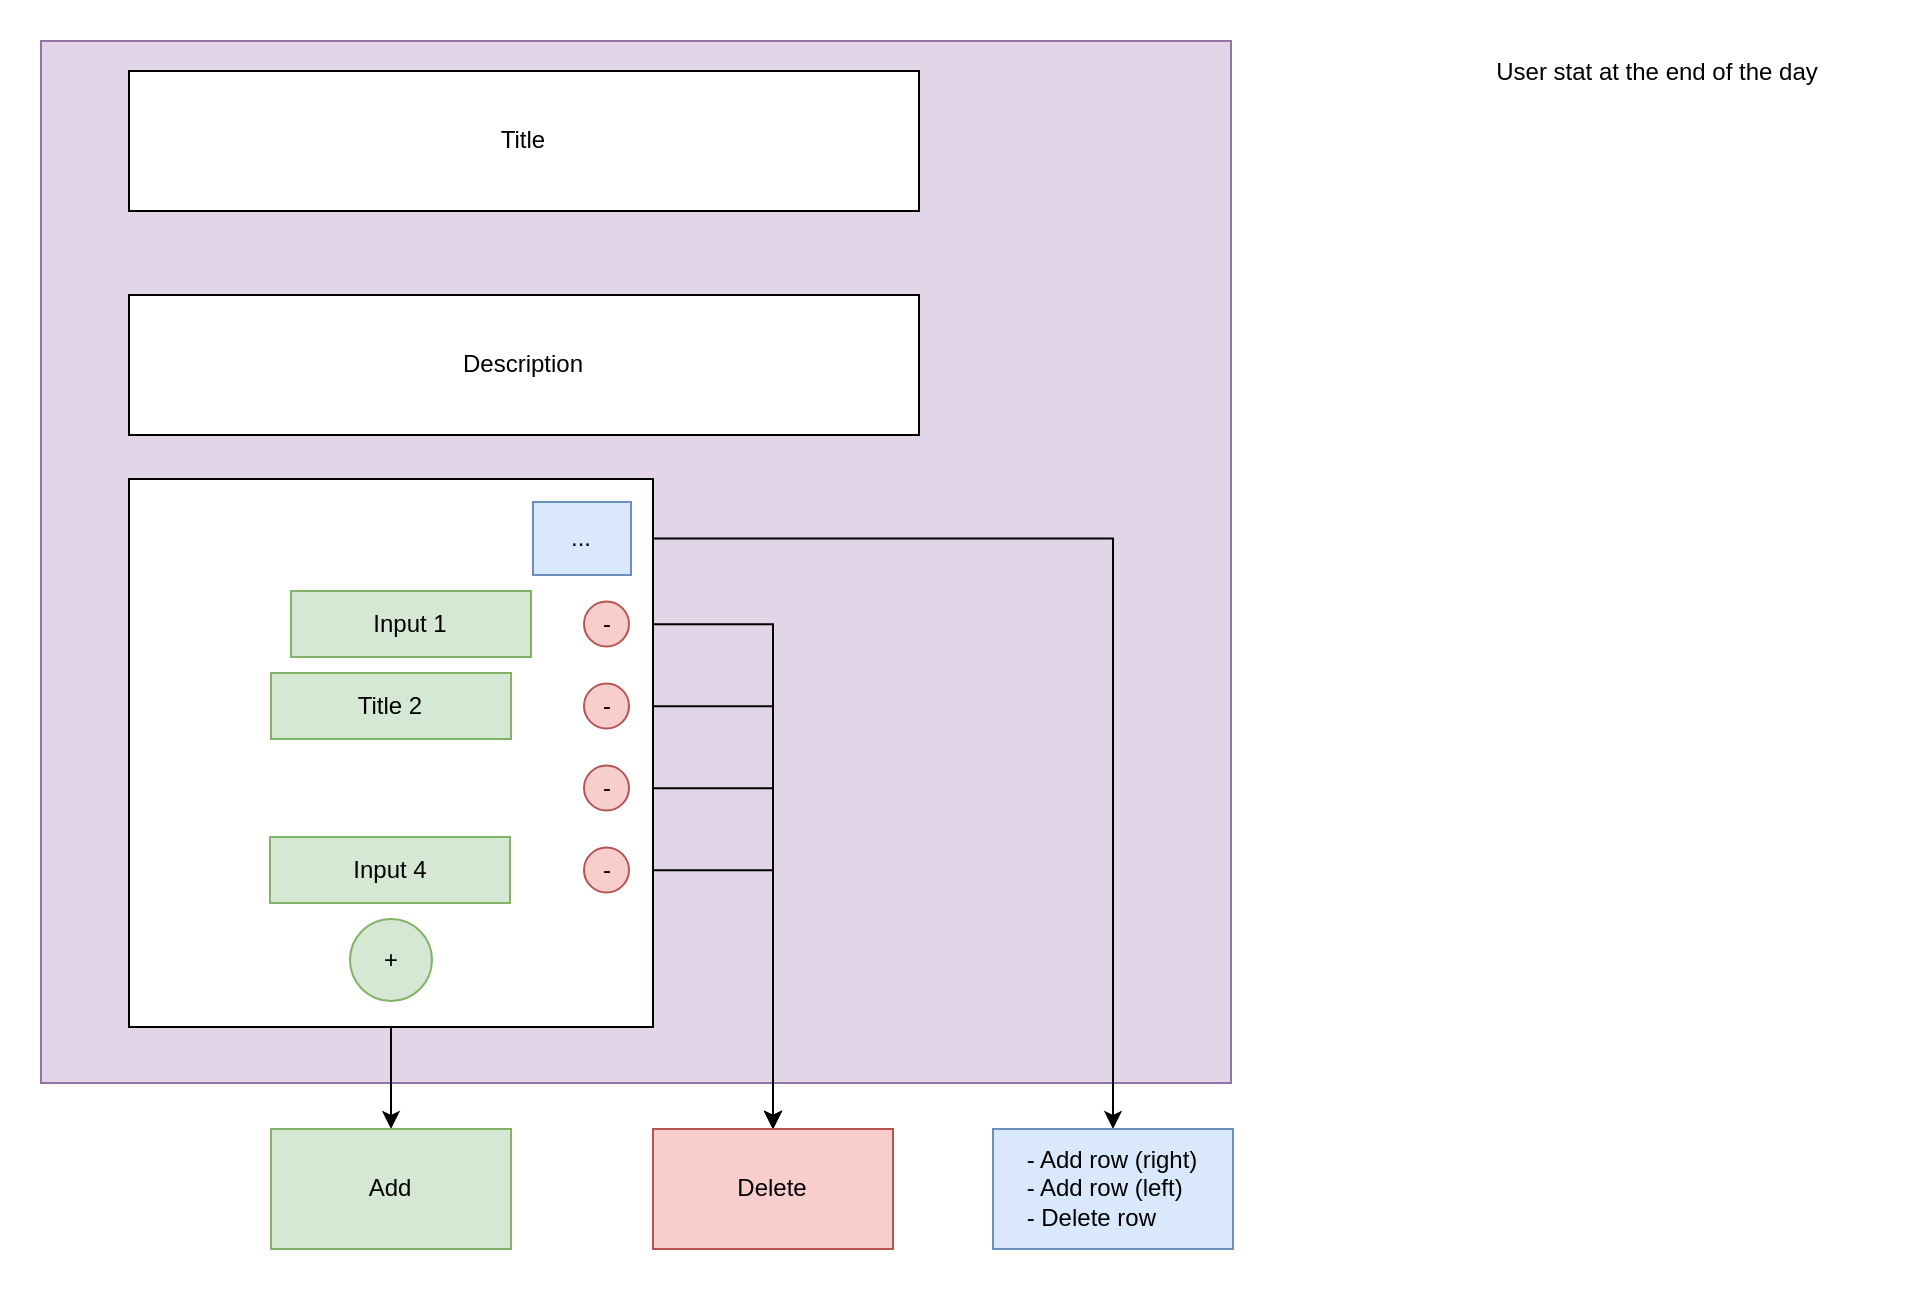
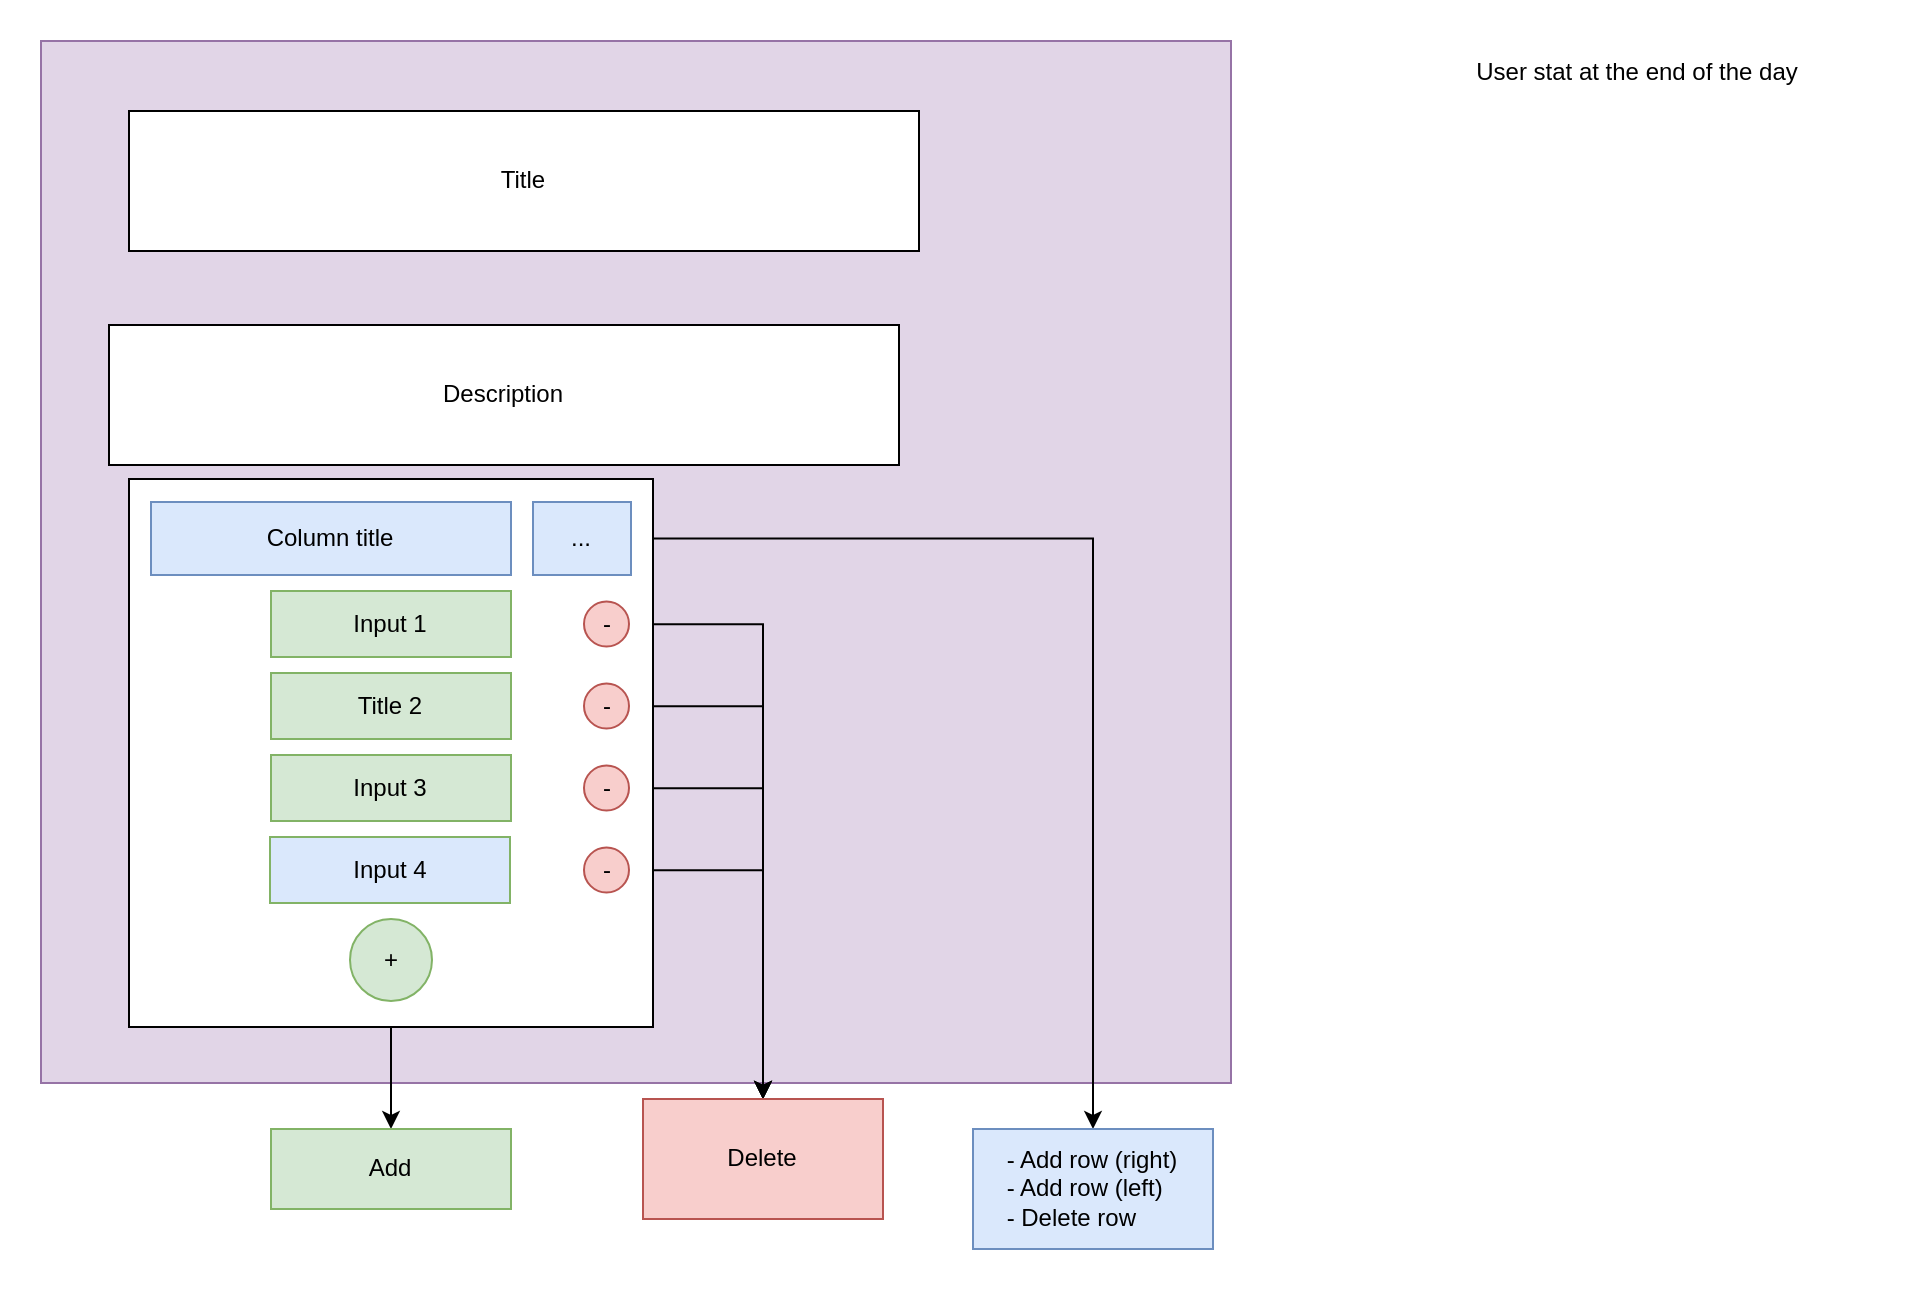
node "User stat at the end of the day": moved (1658, 73) -> (1638, 73)
node "Title": moved (524, 141) -> (524, 181)
node "Description": moved (524, 365) -> (504, 395)
node "Column title": added
node "Input 1": moved (411, 624) -> (391, 624)
node "Input 3": added
node "Input 4": fillcolor #d5e8d4 -> #dae8fc
node "Add": size 240x120 -> 240x80
node "Delete": moved (773, 1189) -> (763, 1159)
node "- Add row (right) - Add row (left) - Delete row": moved (1113, 1189) -> (1093, 1189)
